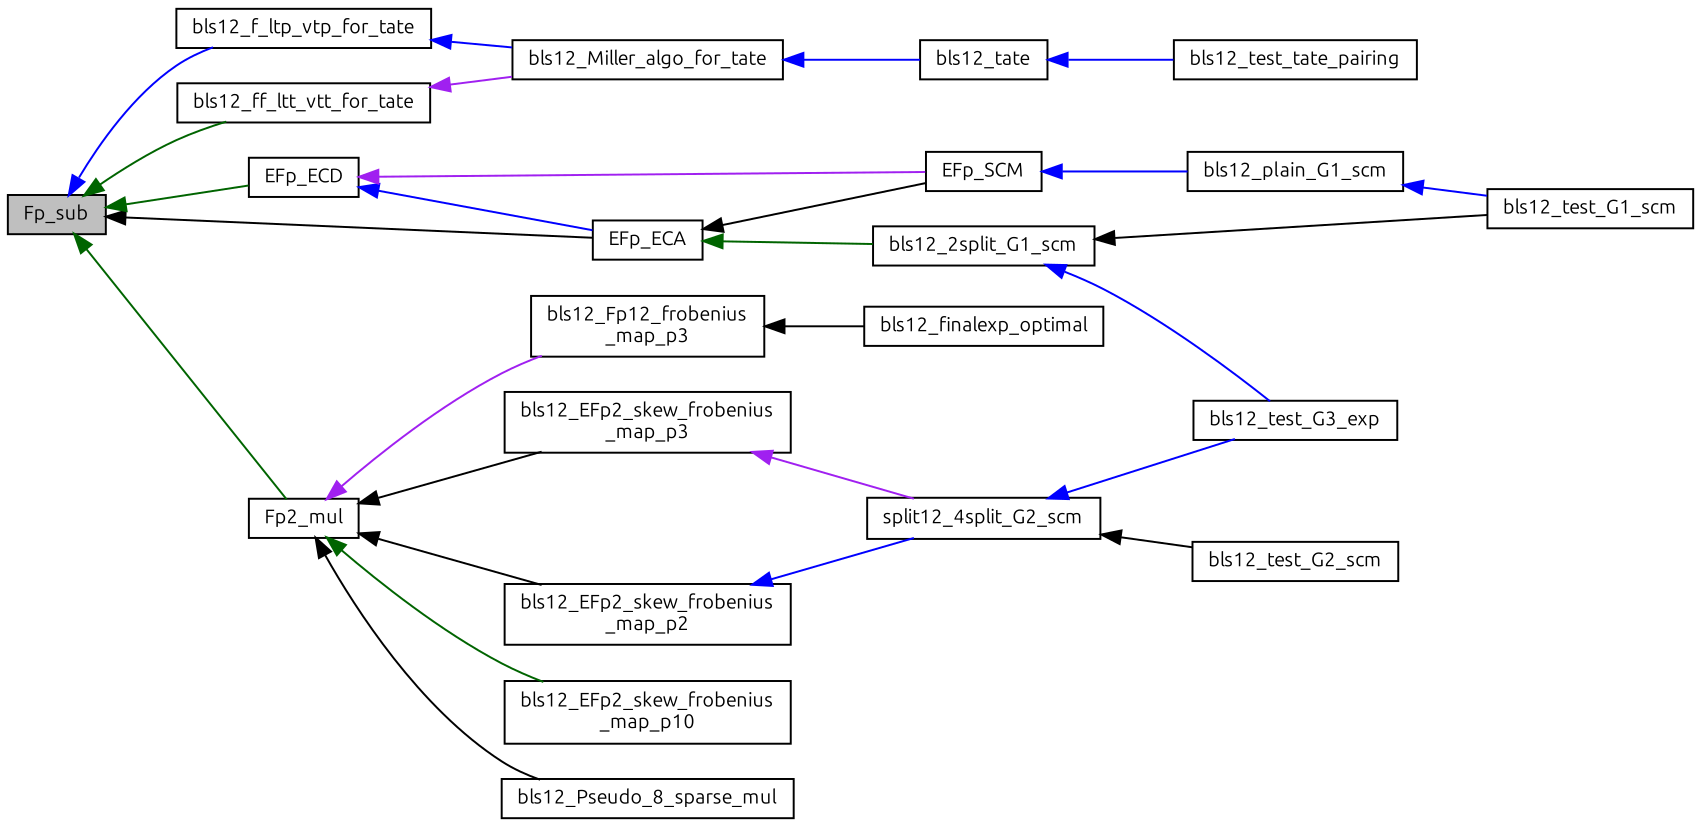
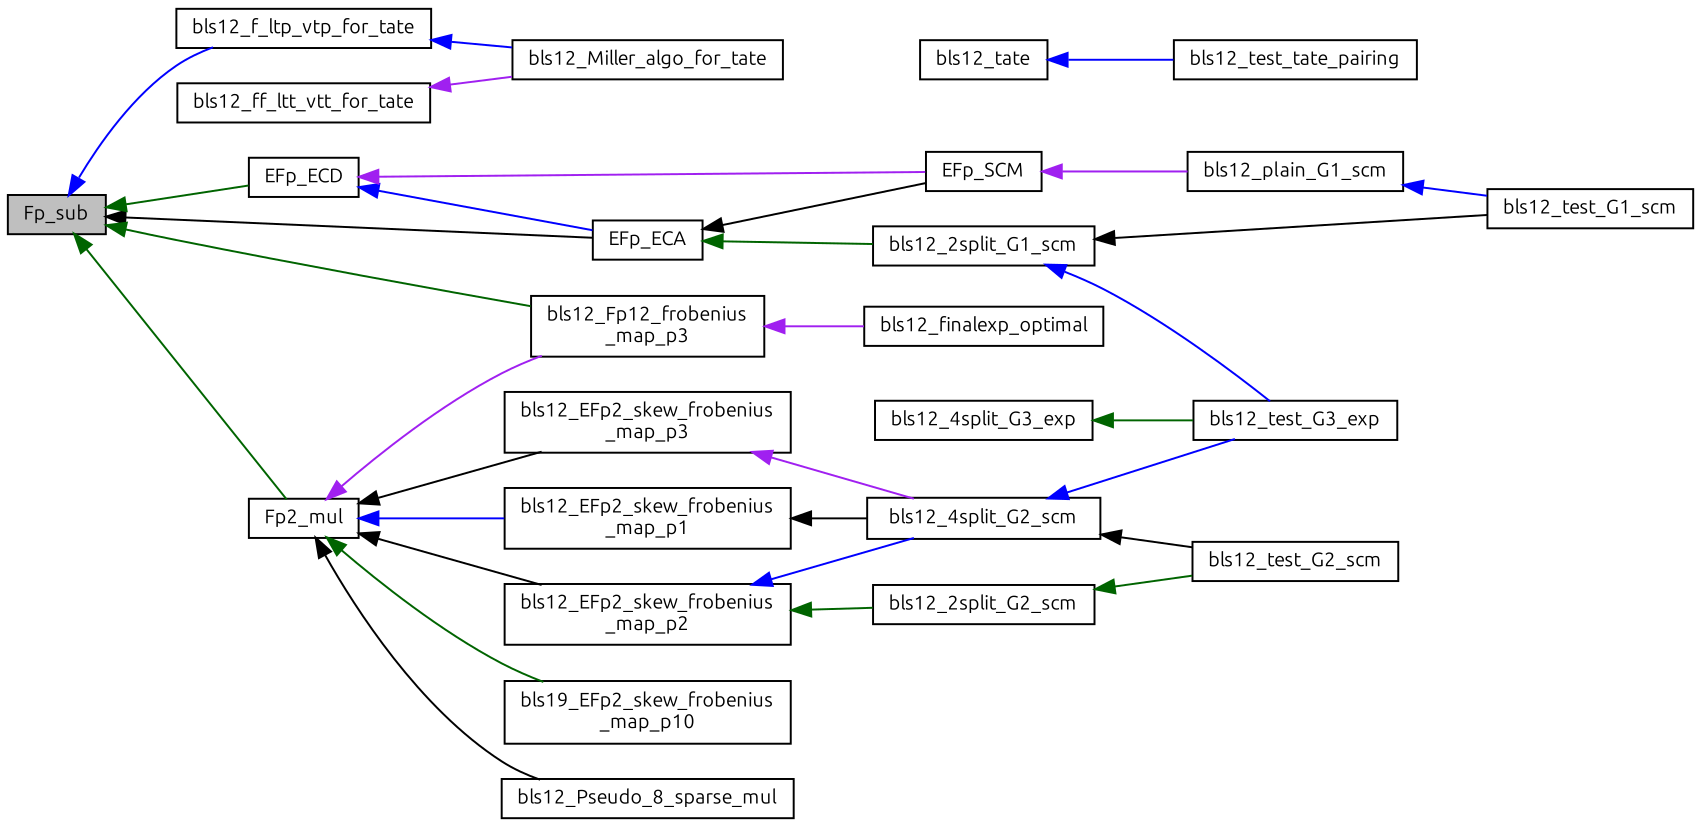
edge "bls12_tate" -> "bls12_Miller_algo_for_tate": removed
edge "bls12_ff_ltt_vtt_for_tate" -> "Fp_sub": now "bls12_Fp12_frobenius _map_p3" -> "Fp_sub"
edge "bls12_plain_G1_scm" -> "EFp_SCM": color blue -> purple
edge "bls12_finalexp_optimal" -> "bls12_Fp12_frobenius _map_p3": color black -> purple
node "bls12_4split_G3_exp": added
node "bls12_EFp2_skew_frobenius _map_p1": added
node "split12_4split_G2_scm": label "split12_4split_G2_scm" -> "bls12_4split_G2_scm"
node "bls12_2split_G2_scm": added
node "bls12_EFp2_skew_frobenius _map_p10": label "bls12_EFp2_skew_frobenius _map_p10" -> "bls19_EFp2_skew_frobenius _map_p10"
